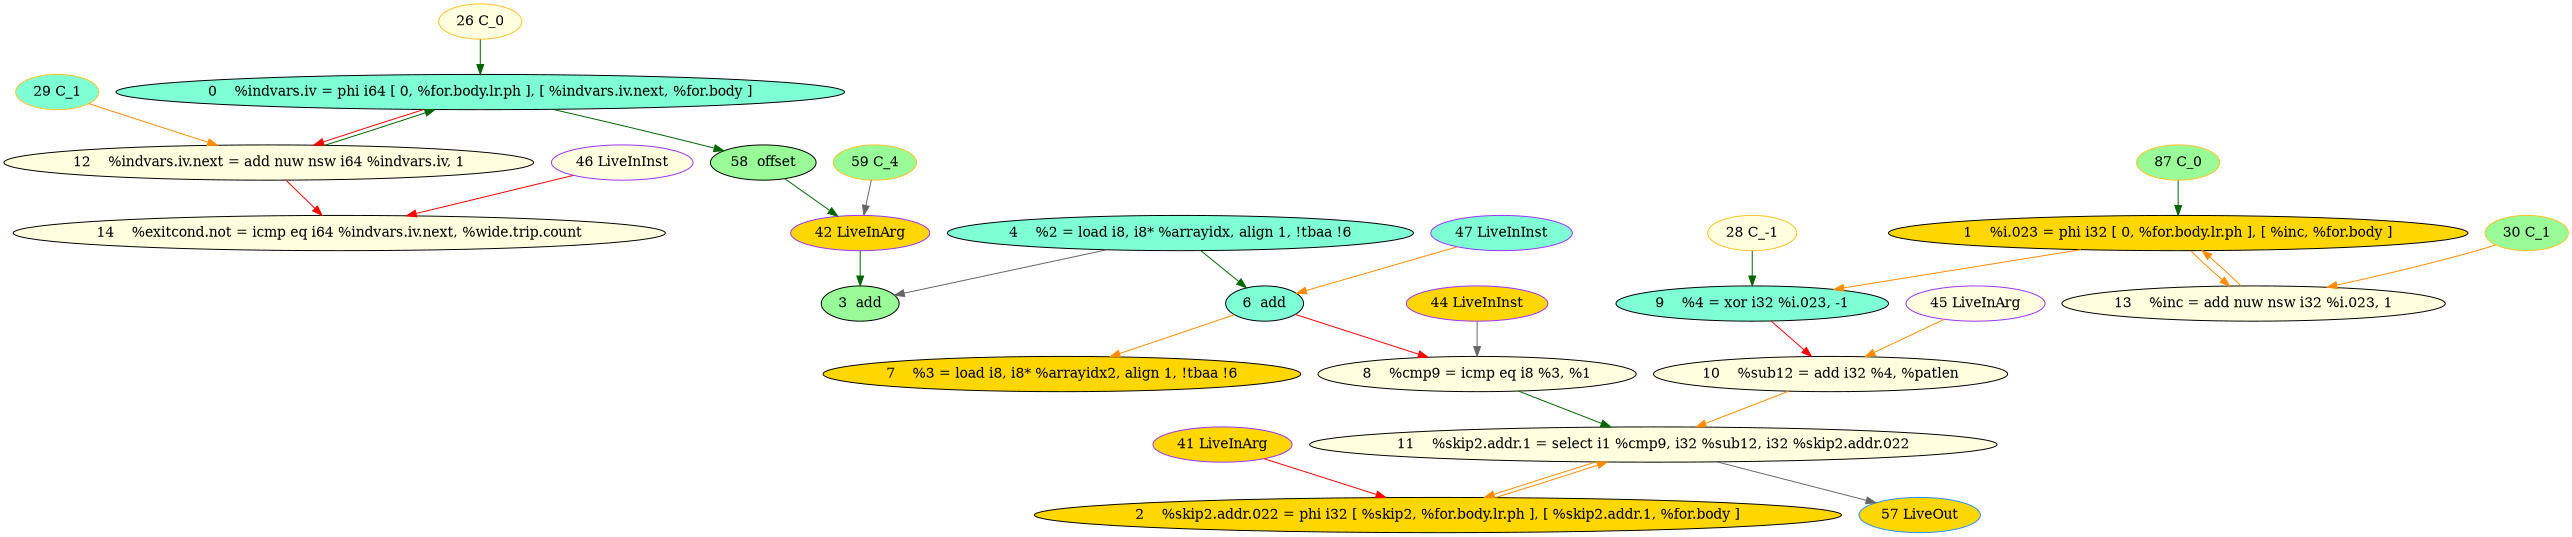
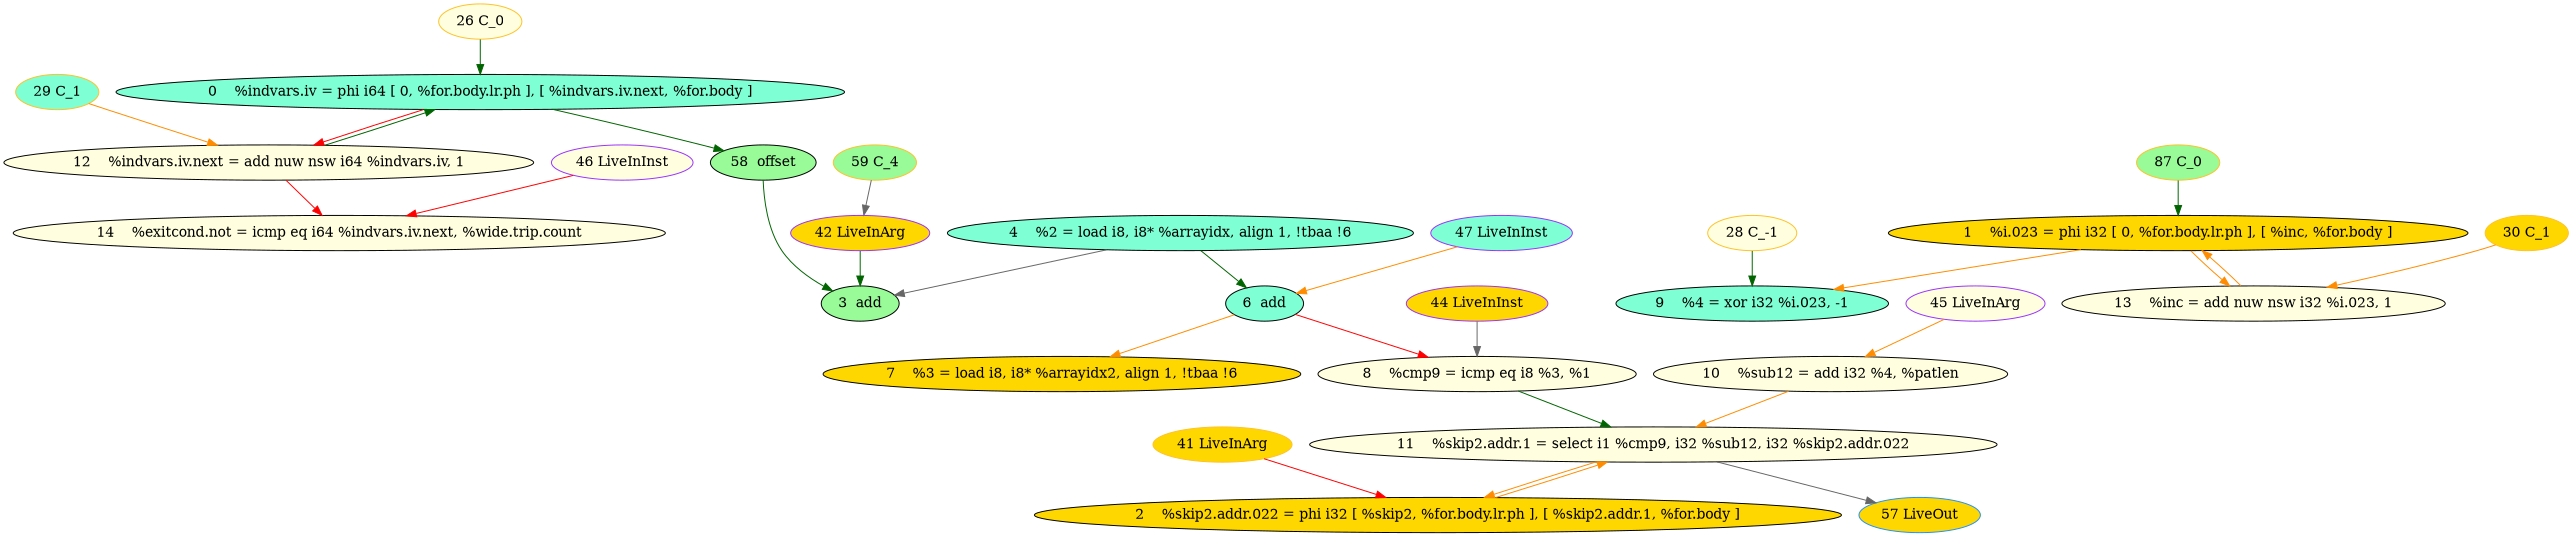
edge "58  offset" -> "42 LiveInArg": now "58  offset" -> "3  add"
node "30 C_1": fillcolor palegreen -> gold
edge "9    %4 = xor i32 %i.023, -1" -> "10    %sub12 = add i32 %4, %patlen": removed
node "41 LiveInArg": color purple1 -> goldenrod1
